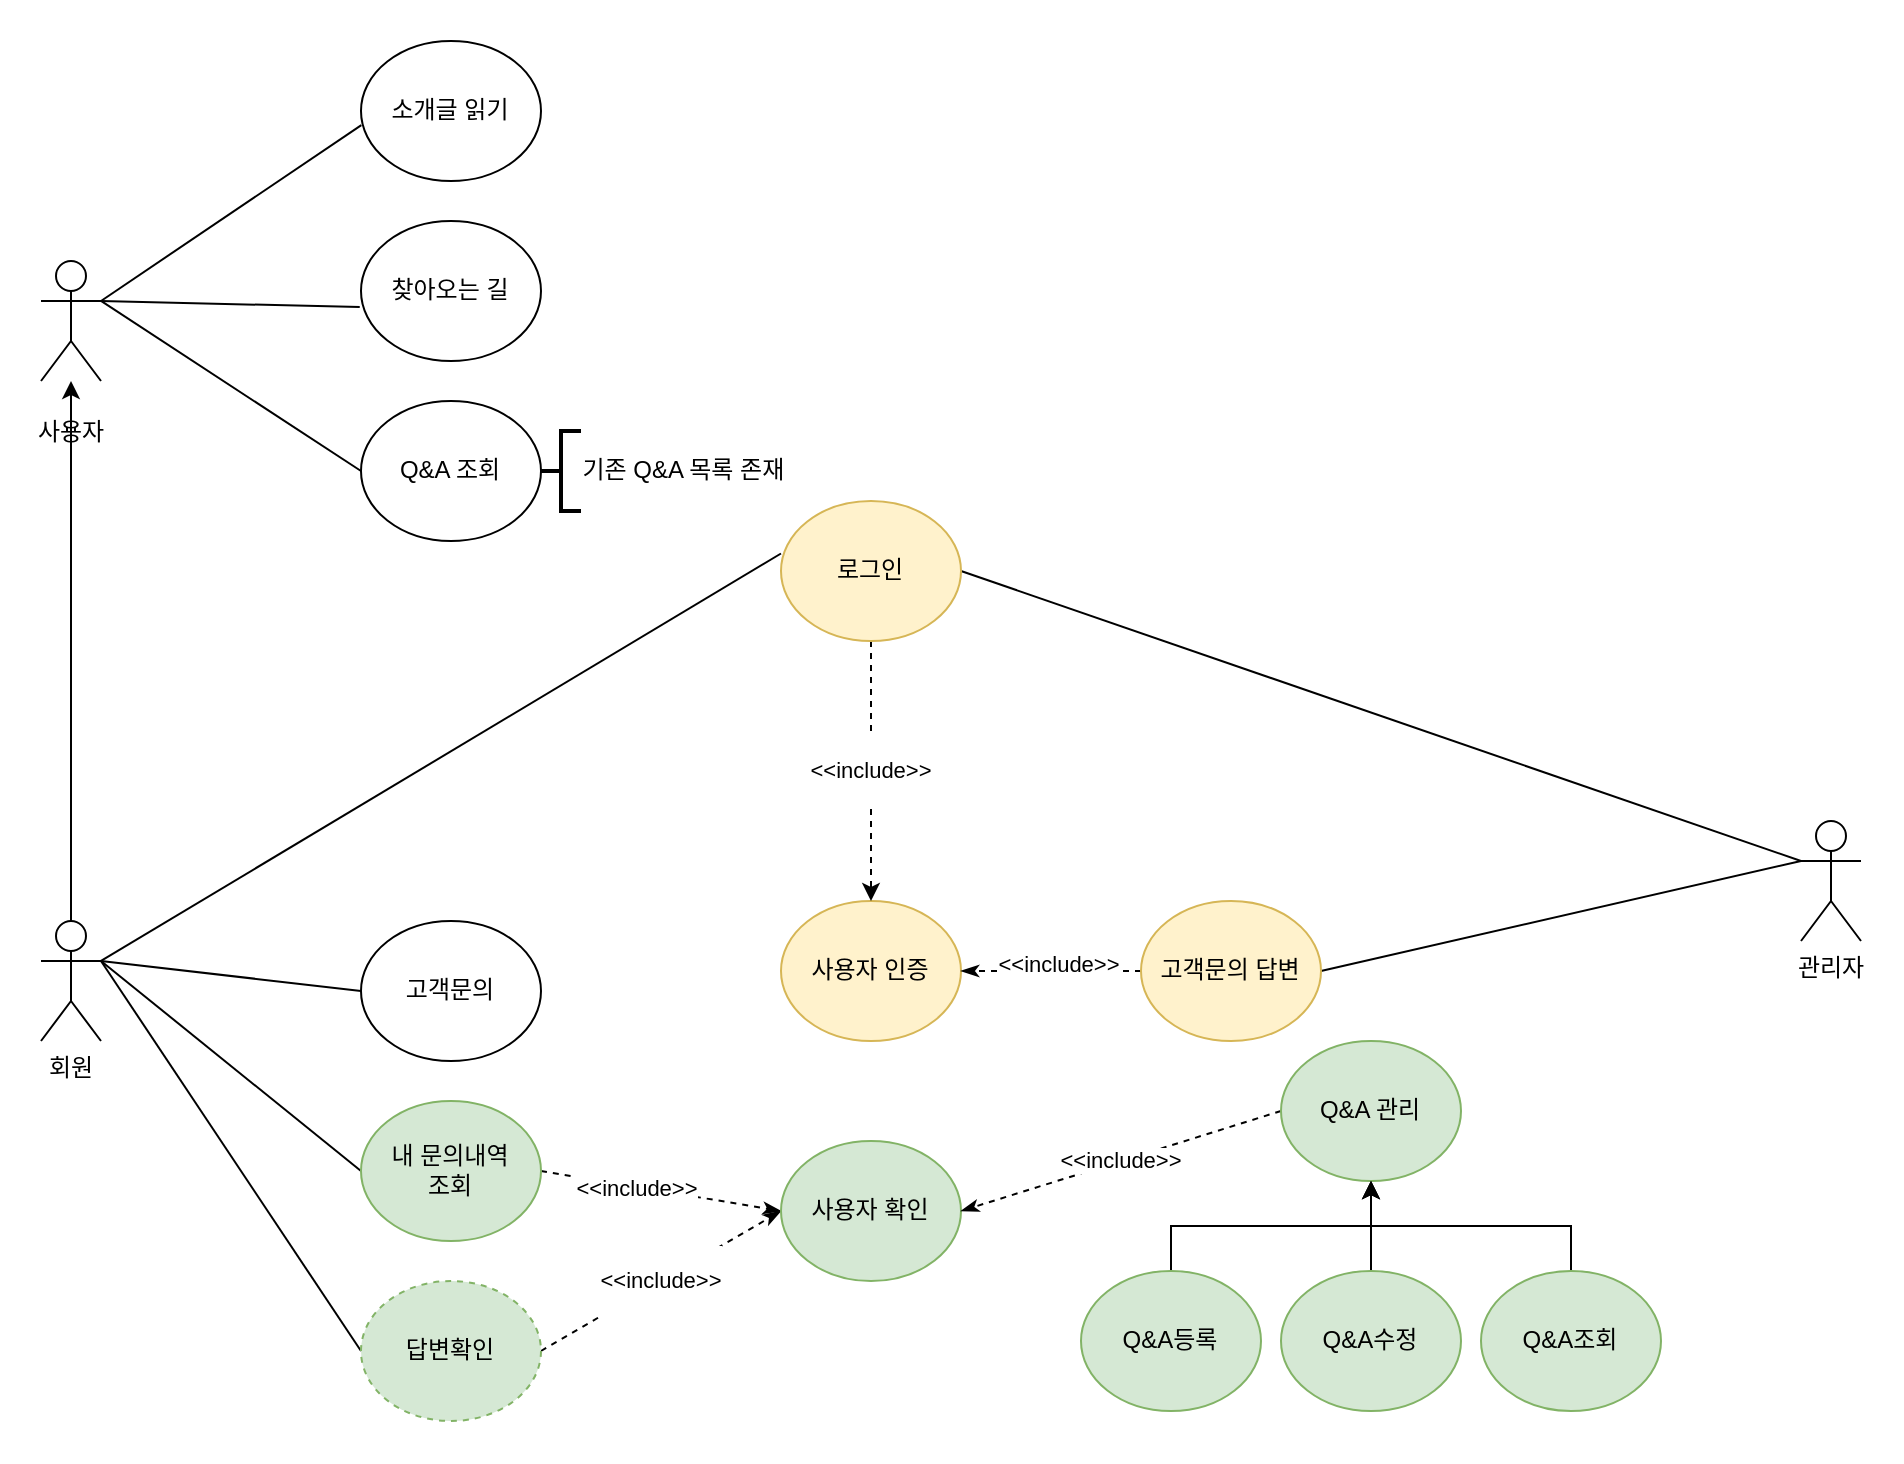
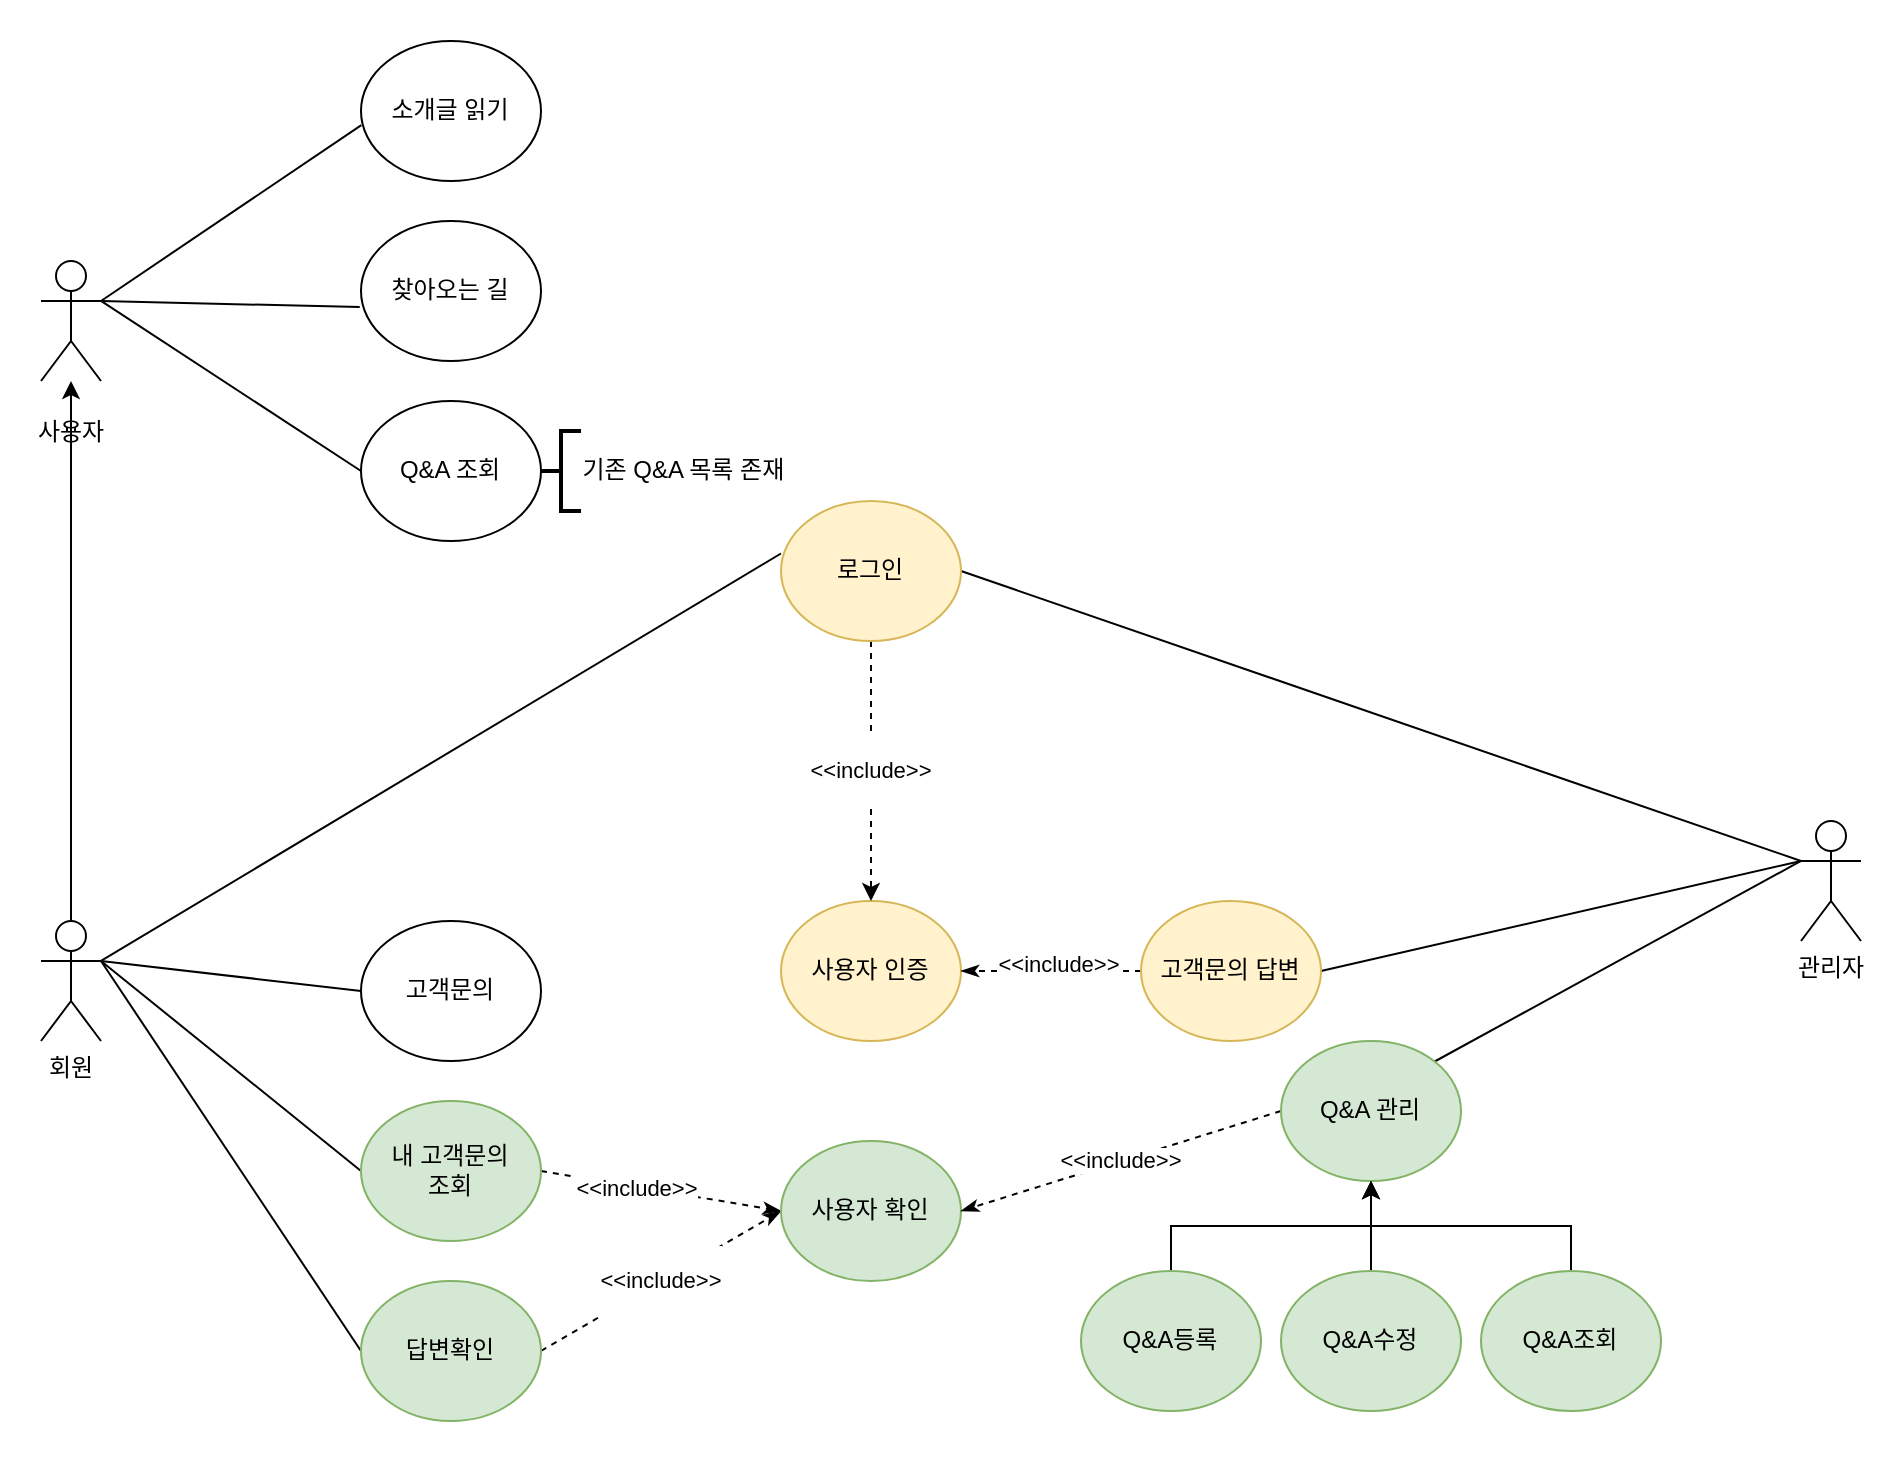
edge "관리자" -- "Q&A 관리": added
node "내 문의내역 조회": label "내 문의내역 조회" -> "내 고객문의 조회"
node "답변확인": style dashed -> solid
